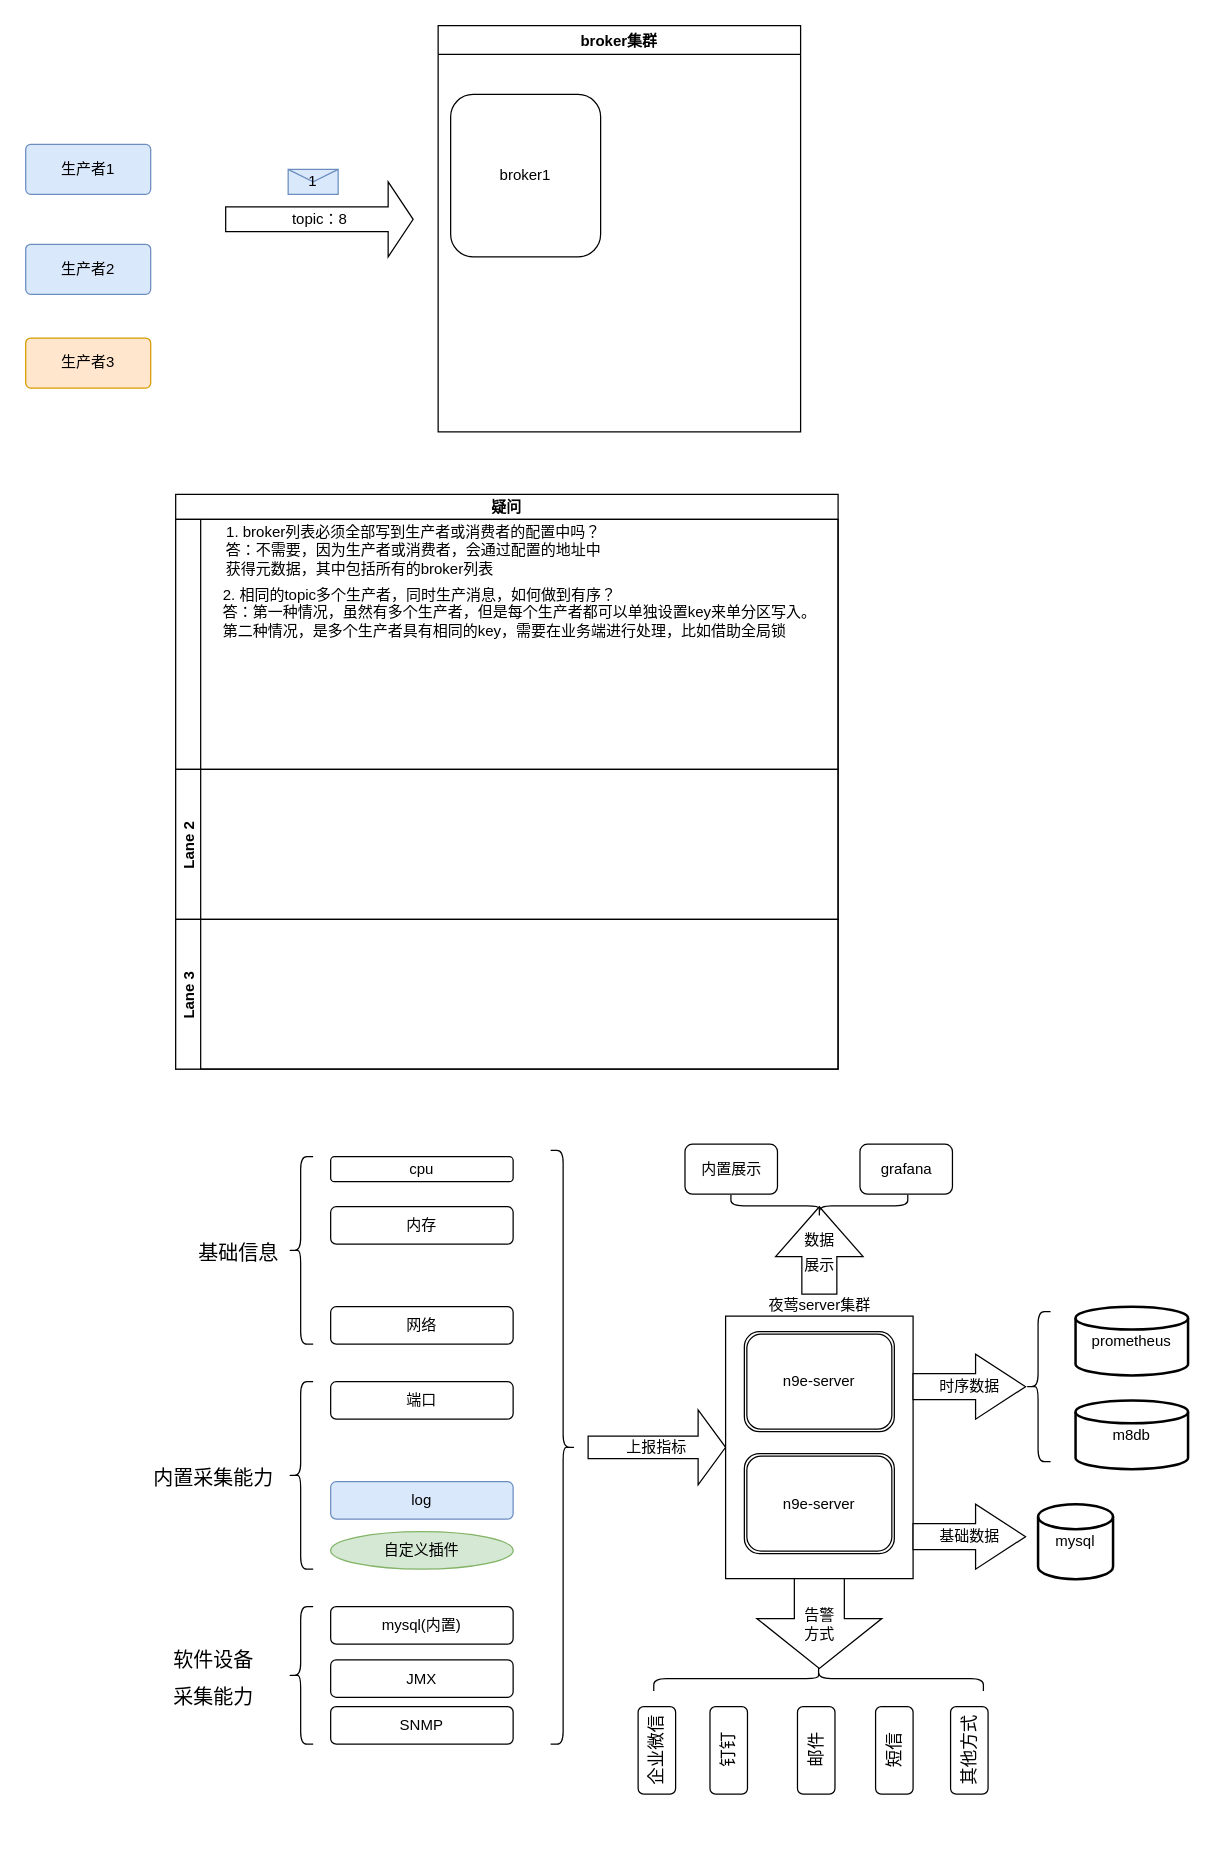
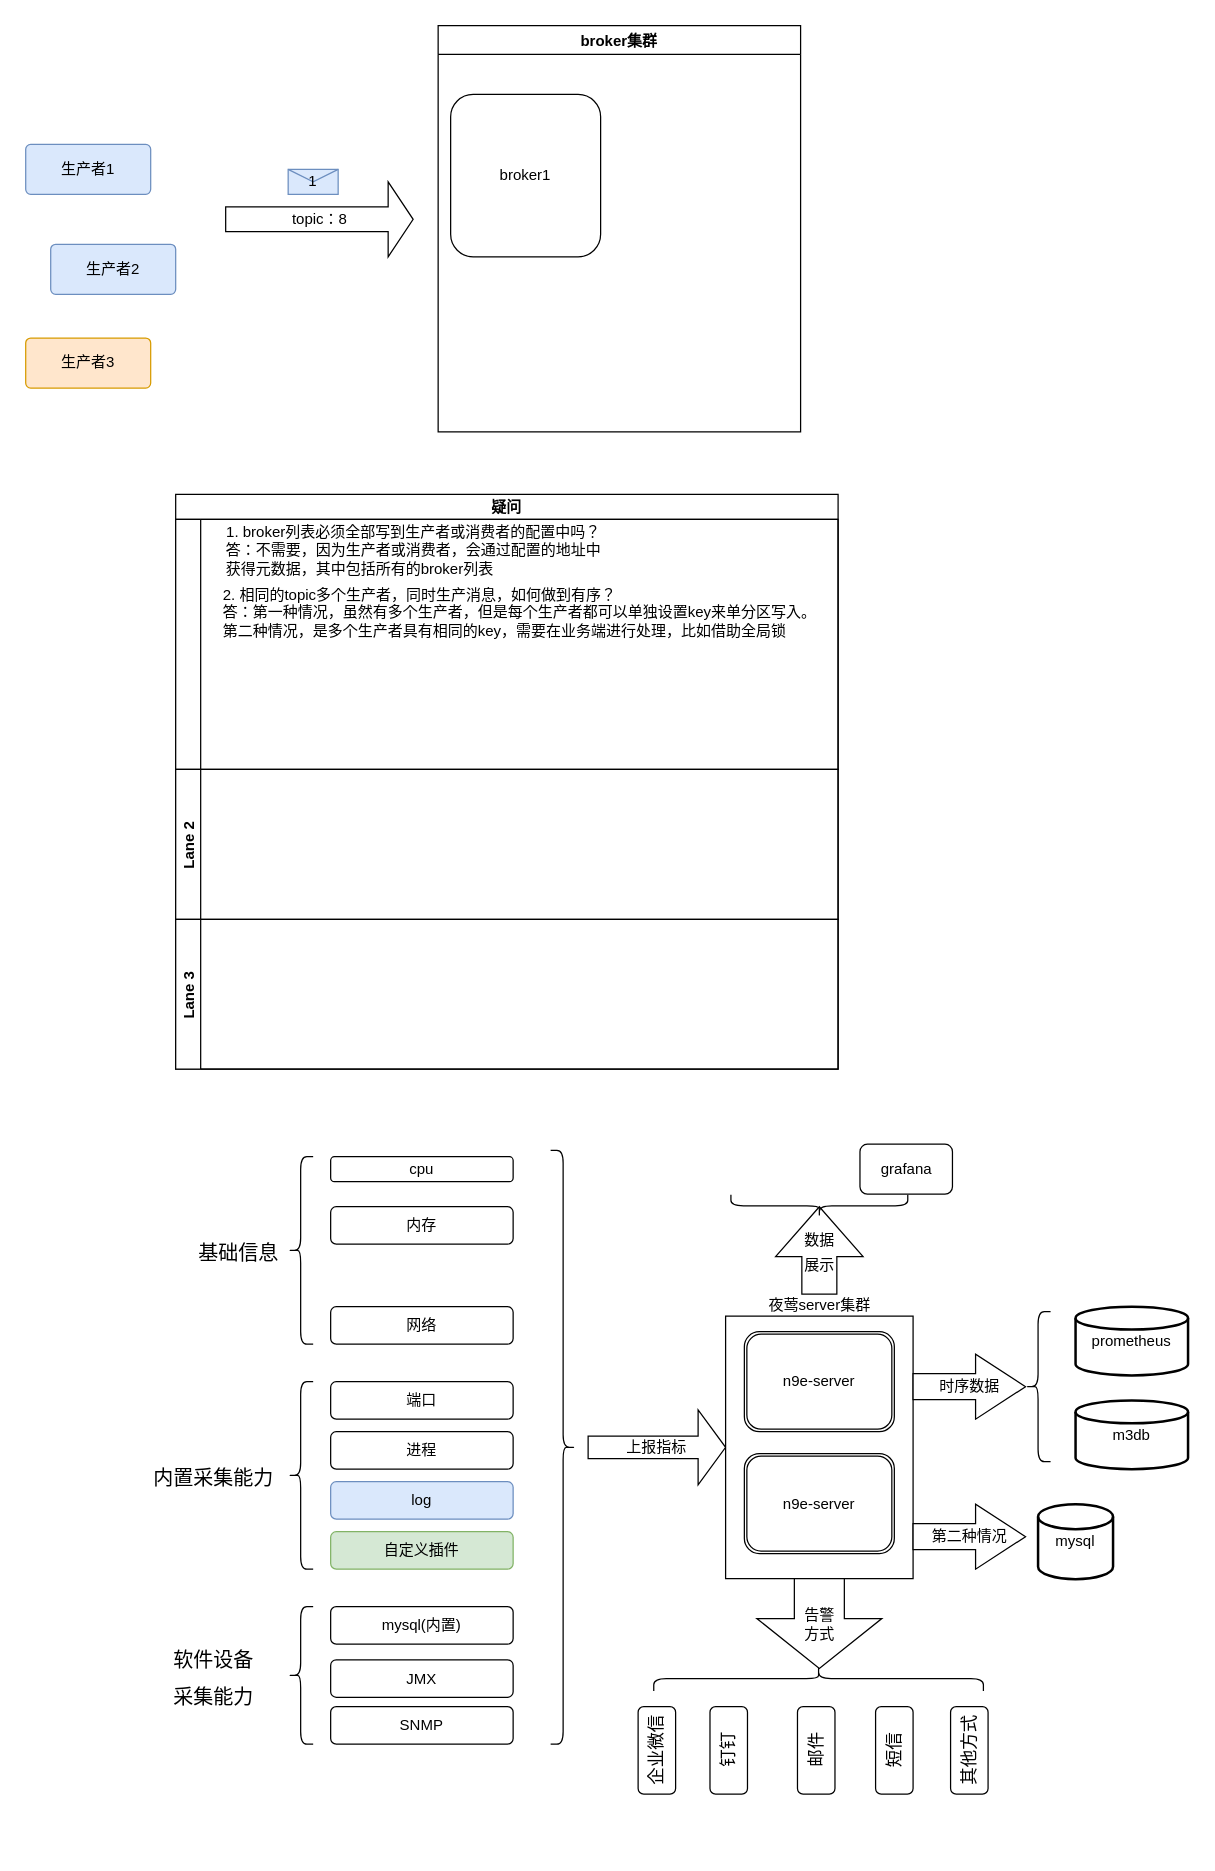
node "生产者2": moved (88, 269) -> (113, 269)
node "内置展示": removed
node "m8db": label "m8db" -> "m3db"
node "进程": added
node "基础数据": label "基础数据" -> "第二种情况"
node "自定义插件": shape ellipse -> rounded rectangle
